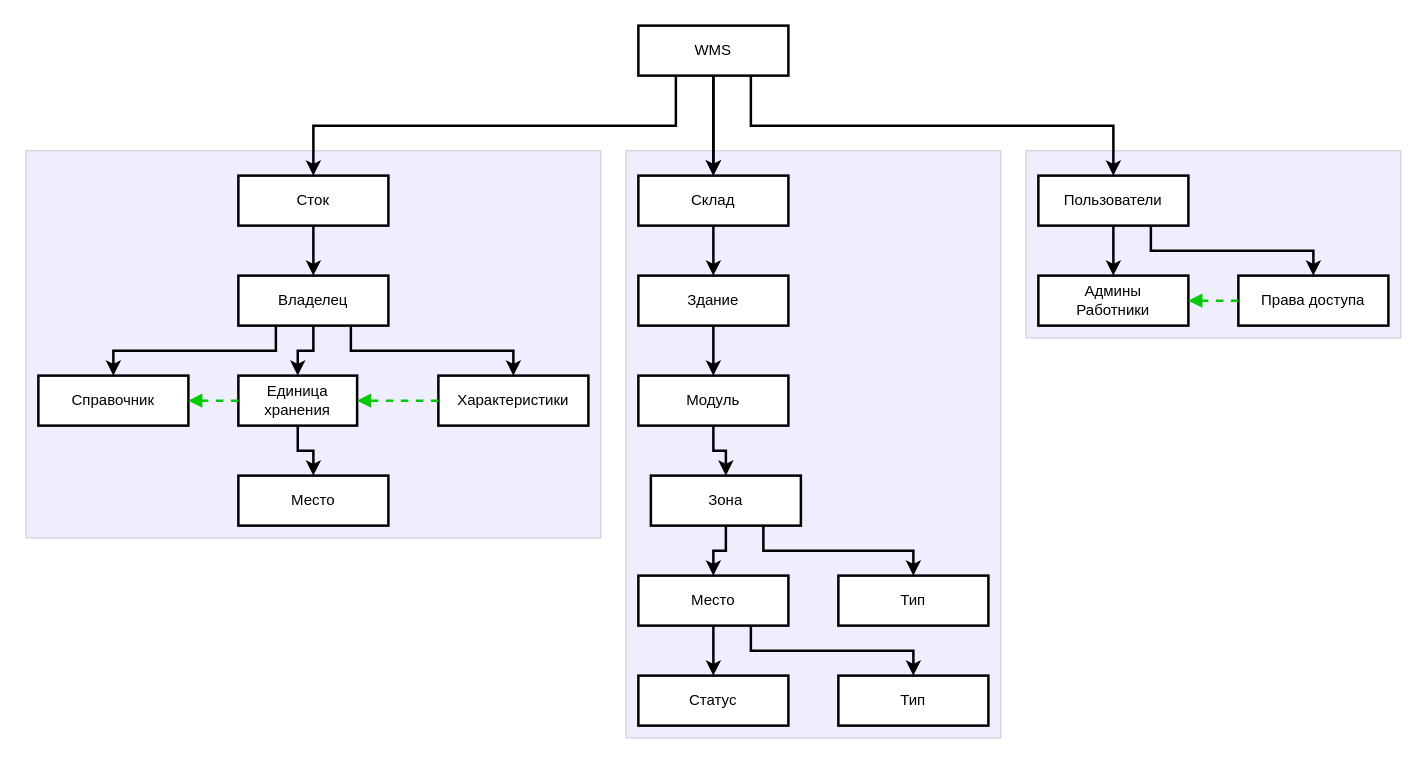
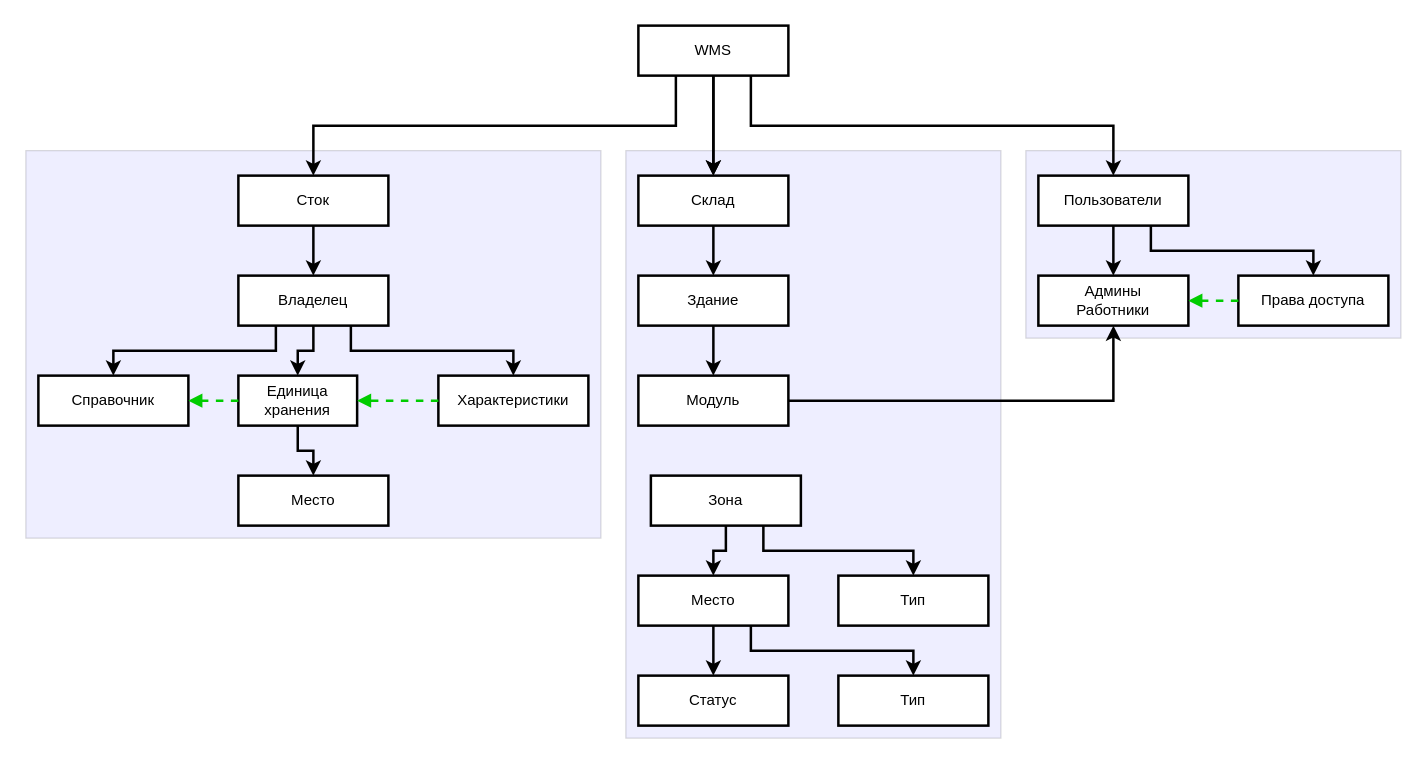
edge "Модуль" -> "Зона": now "Модуль" -> "Админы Работники"
